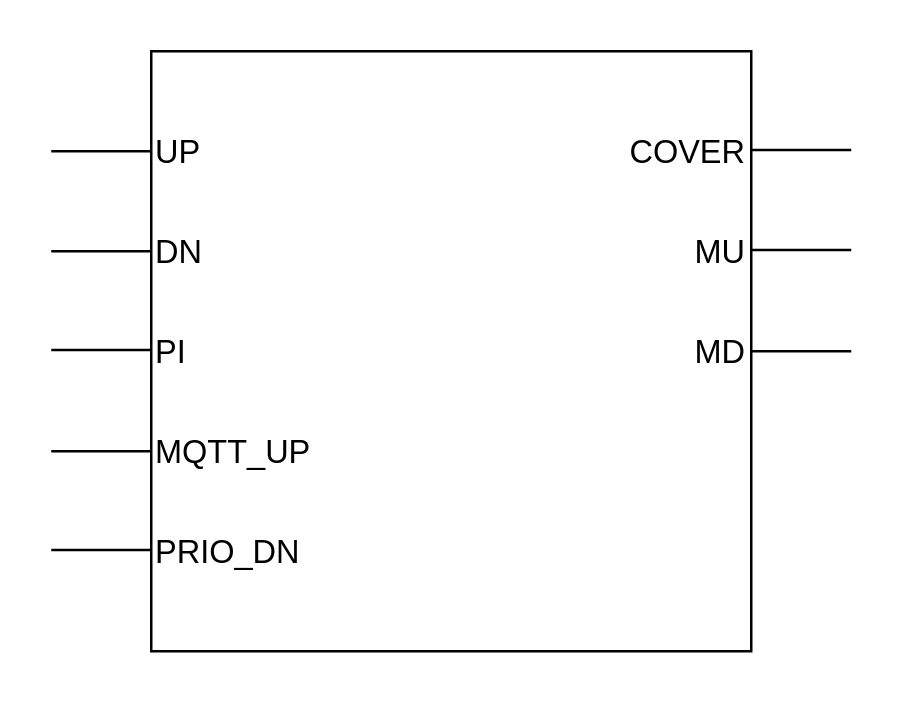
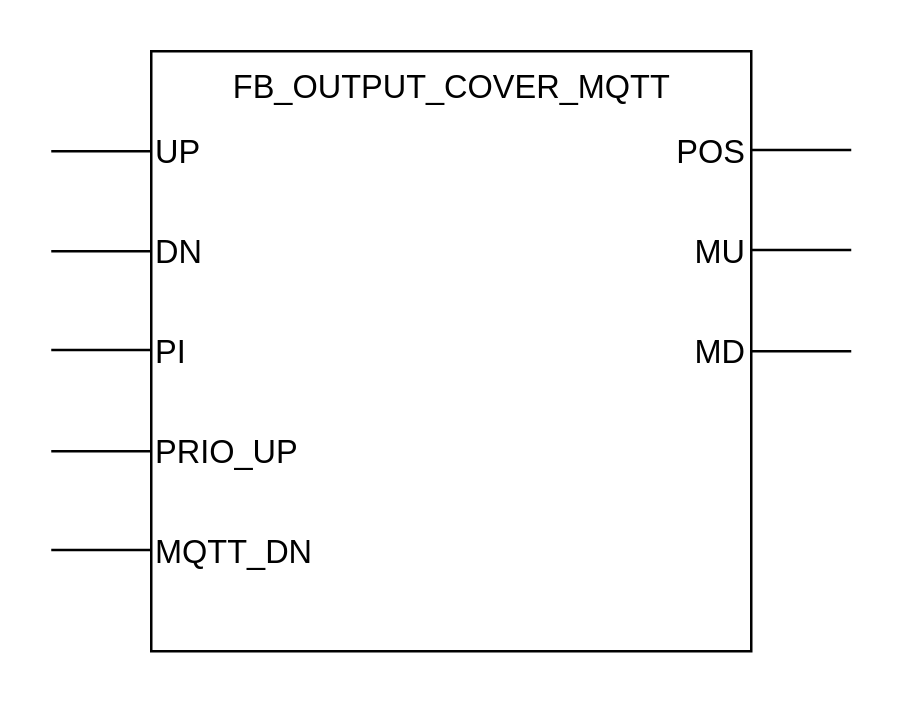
node "FB_OUTPUT_COVER_MQTT": added
node "COVER": label "COVER" -> "POS"
node "MQTT_UP": label "MQTT_UP" -> "PRIO_UP"
node "PRIO_DN": label "PRIO_DN" -> "MQTT_DN"
